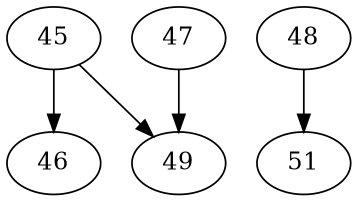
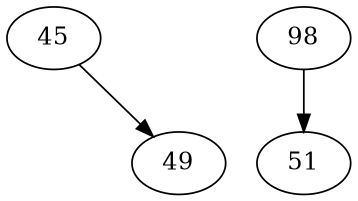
node "47": removed
node "48": label "48" -> "98"
node "46": removed
